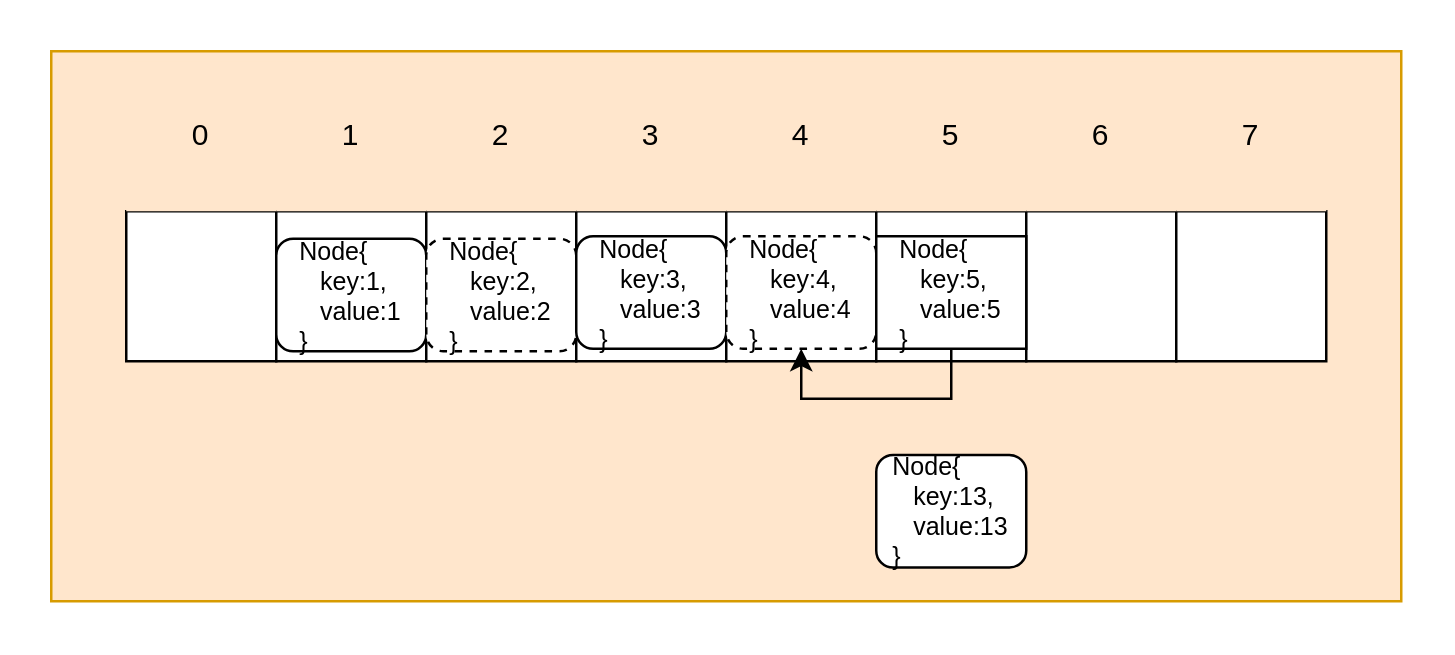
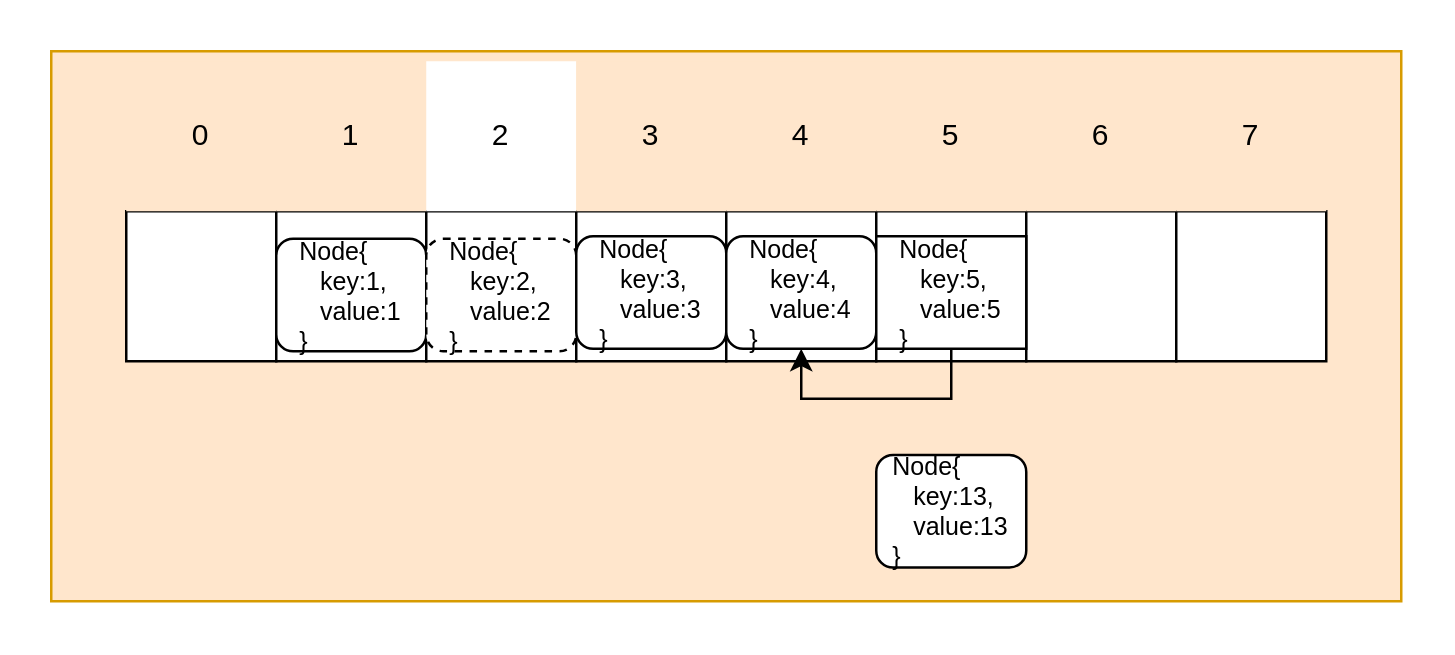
node "2": fillcolor #ffe6cc -> #ffffff
node "Node{ key:4, value:4 }": style dashed -> solid
